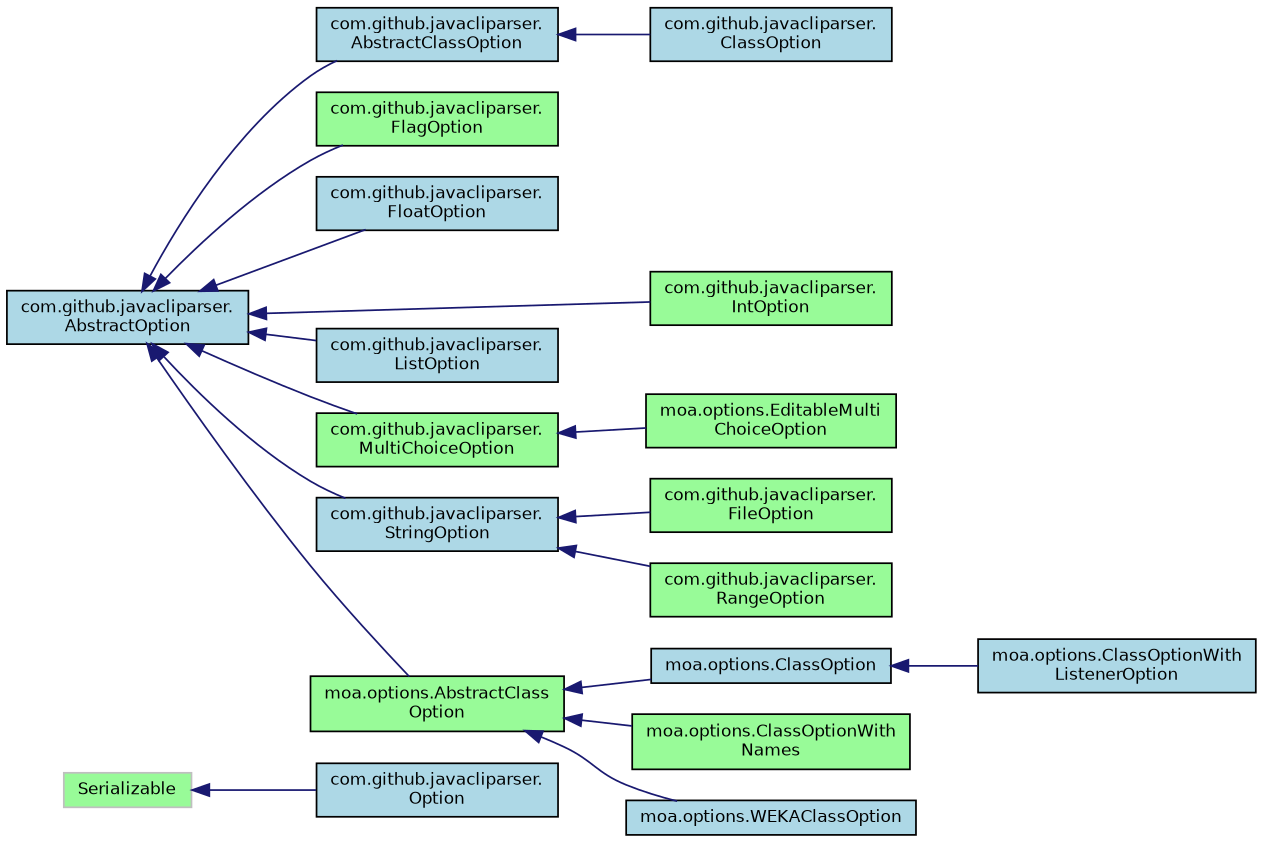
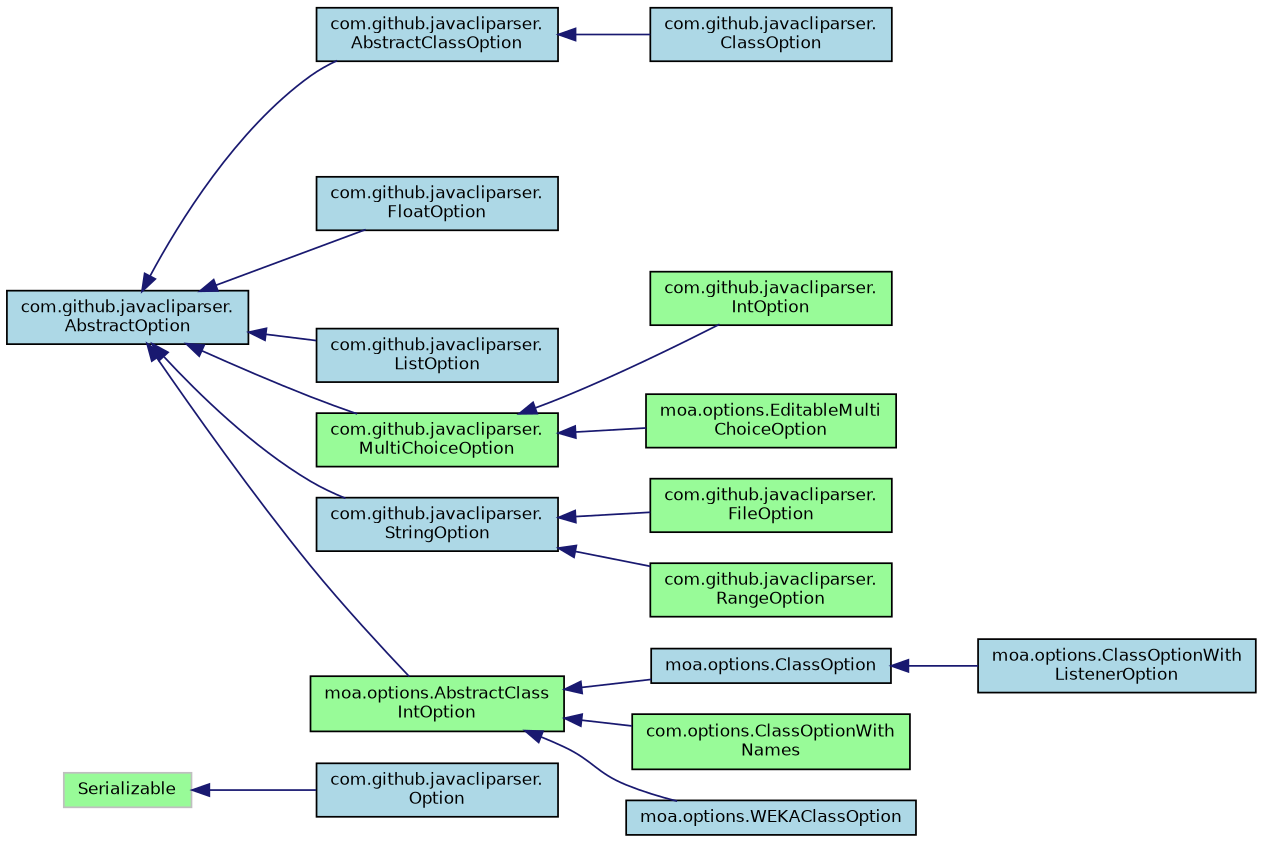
node "com.github.javacliparser. FlagOption": removed
edge "com.github.javacliparser. IntOption" -> "com.github.javacliparser. AbstractOption": now "com.github.javacliparser. IntOption" -> "com.github.javacliparser. MultiChoiceOption"
node "moa.options.AbstractClass Option": label "moa.options.AbstractClass Option" -> "moa.options.AbstractClass IntOption"
node "moa.options.ClassOptionWith Names": label "moa.options.ClassOptionWith Names" -> "com.options.ClassOptionWith Names"
